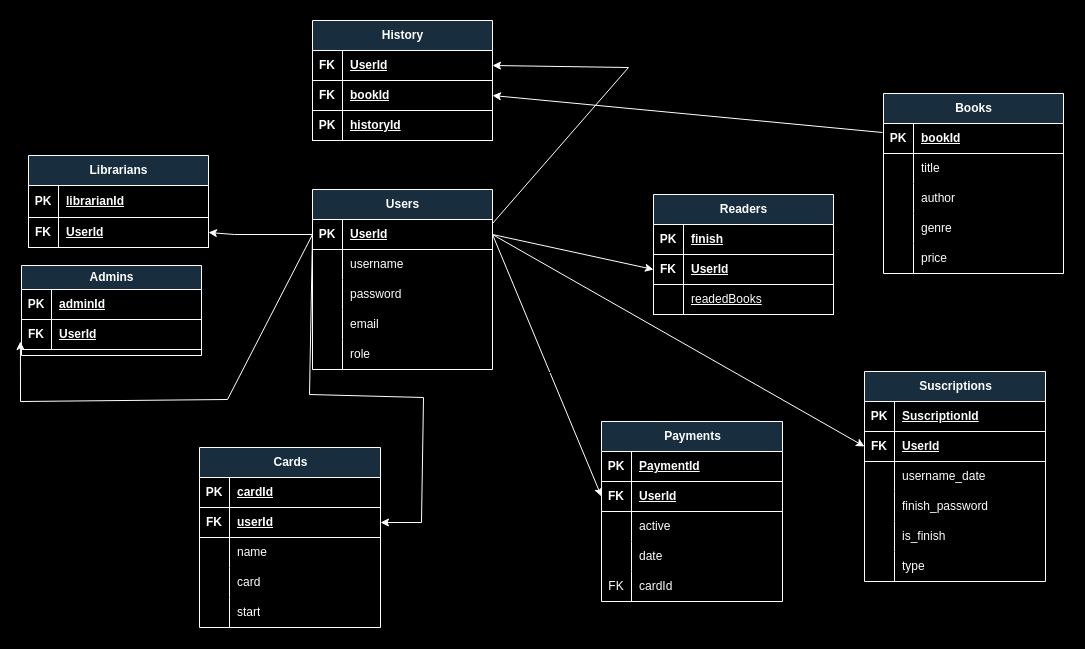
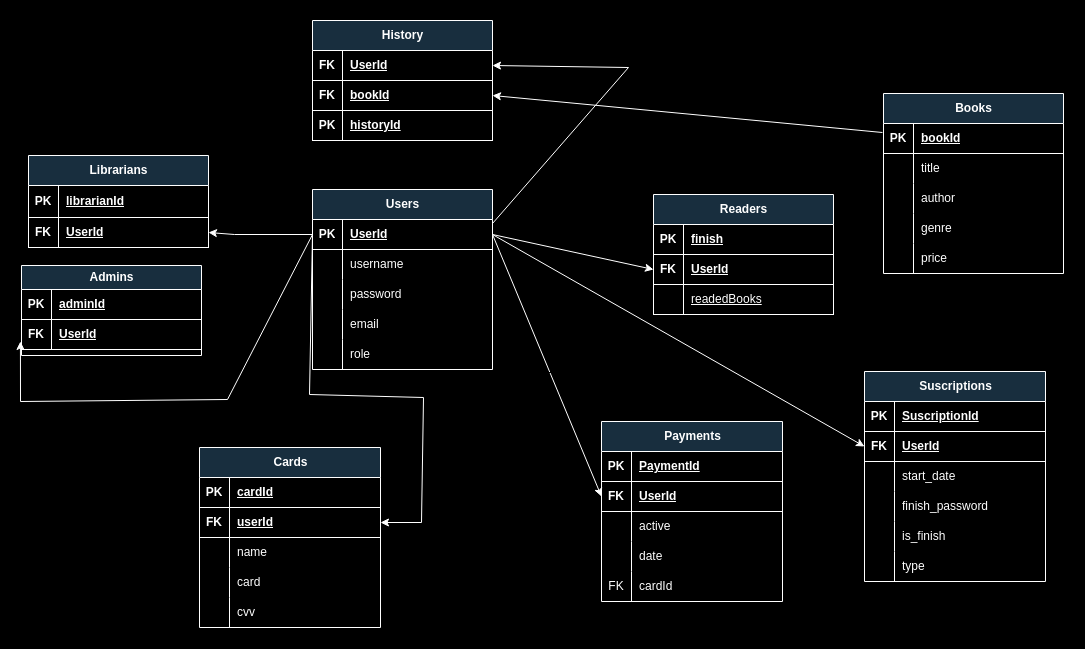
node "username_date": label "username_date" -> "start_date"
node "start": label "start" -> "cvv"
